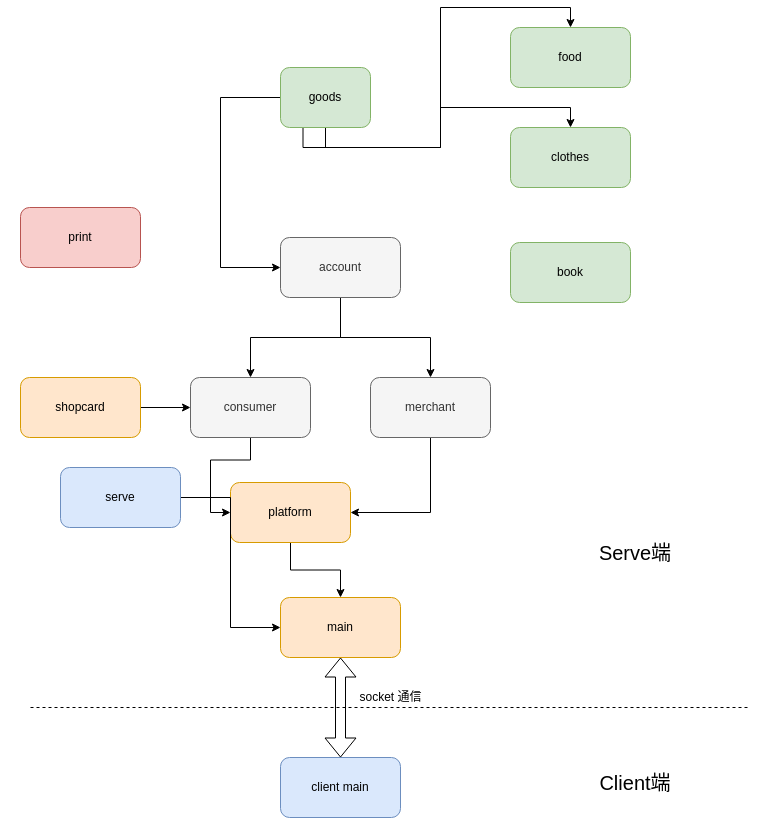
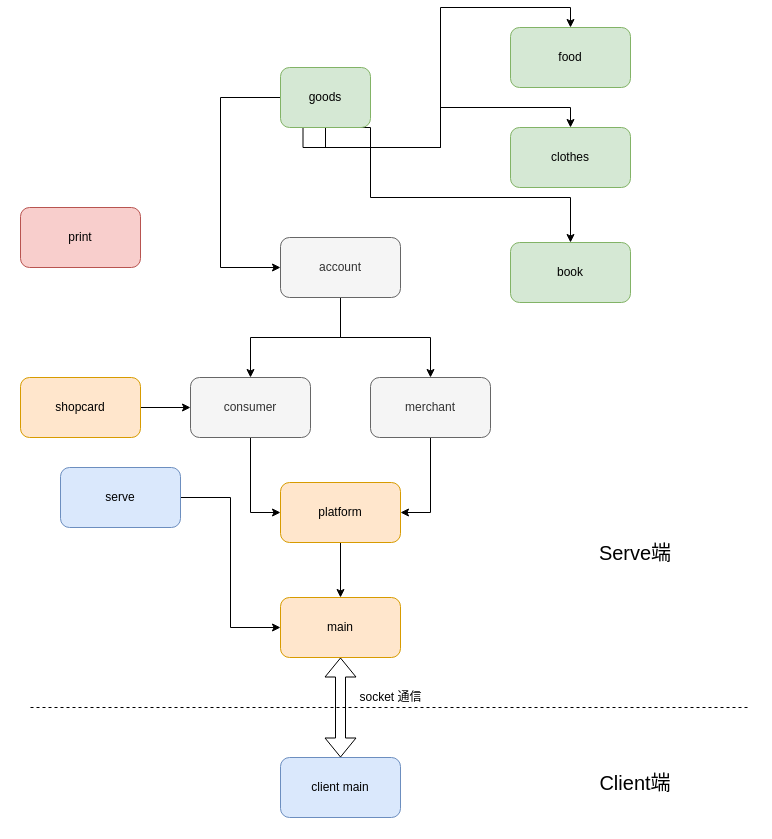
edge "goods" -> "book": added
node "platform": moved (291, 513) -> (341, 513)
